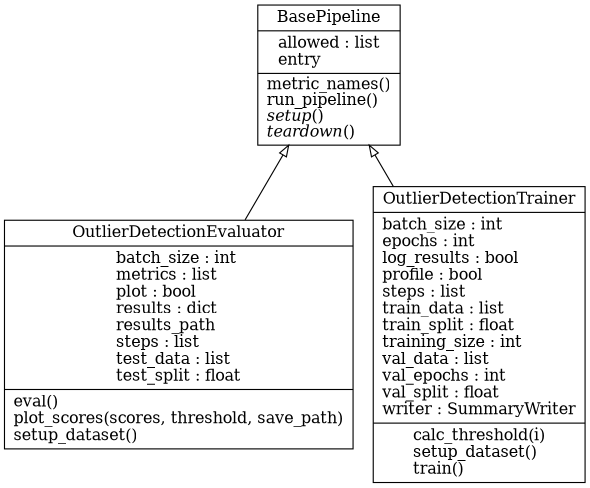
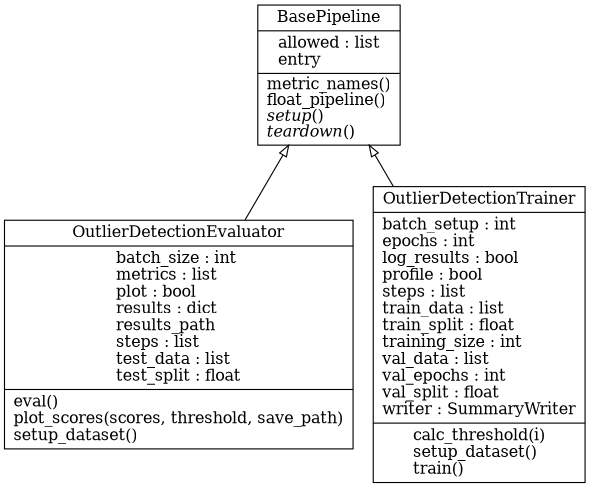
node "BasePipeline": text "run_pipeline()" -> "float_pipeline()"
node "OutlierDetectionTrainer": text "batch_size : int" -> "batch_setup : int"
